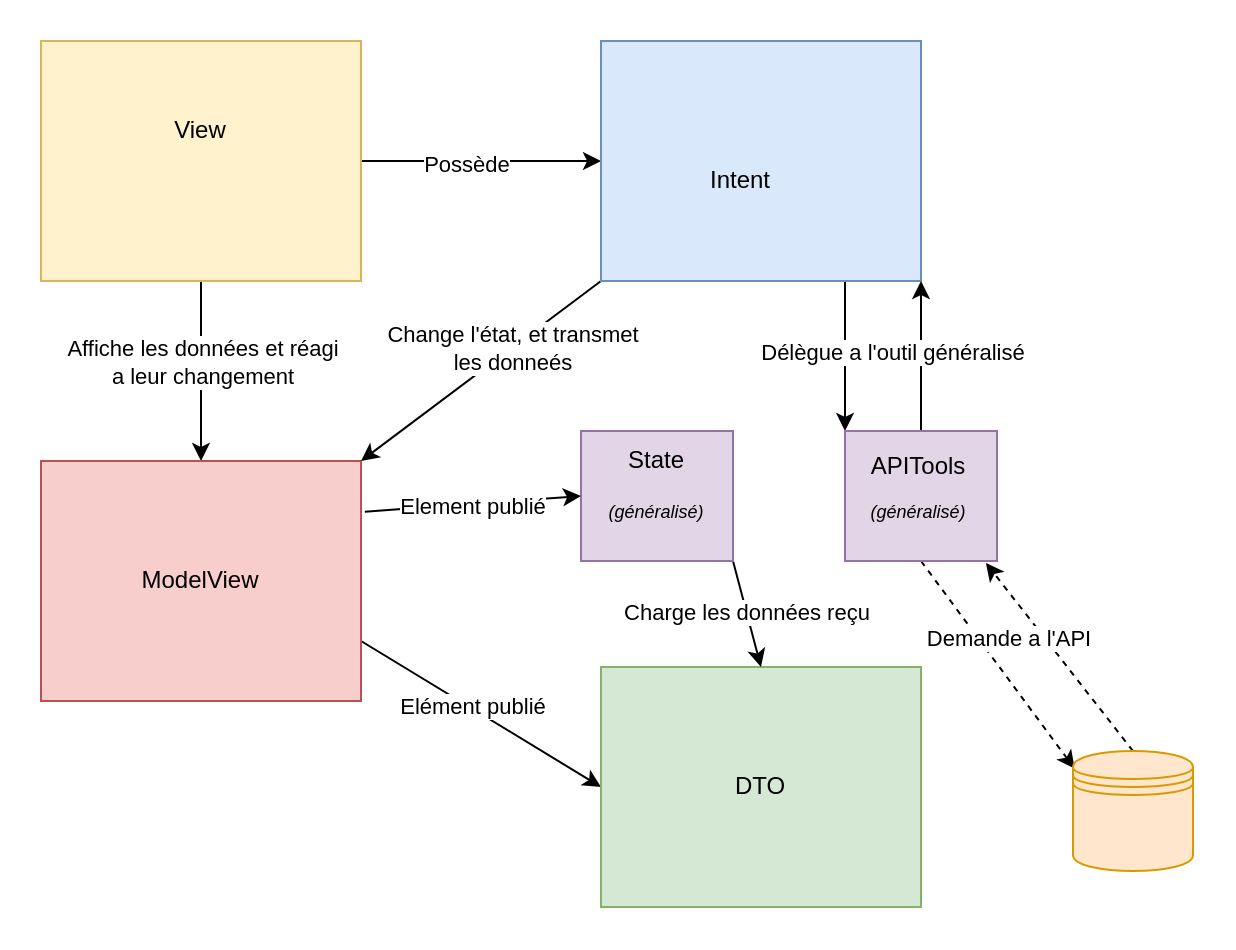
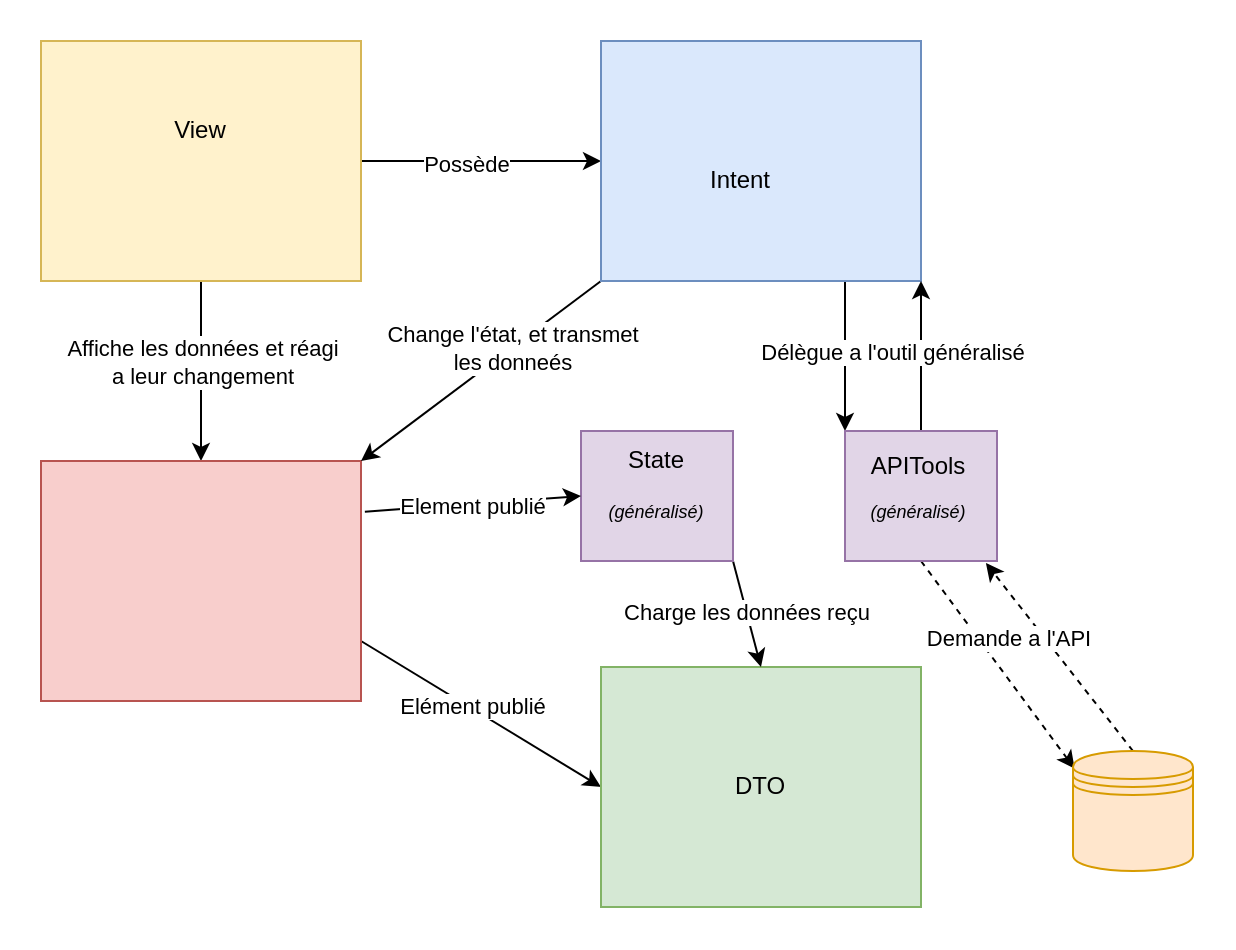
node "ModelView": removed
